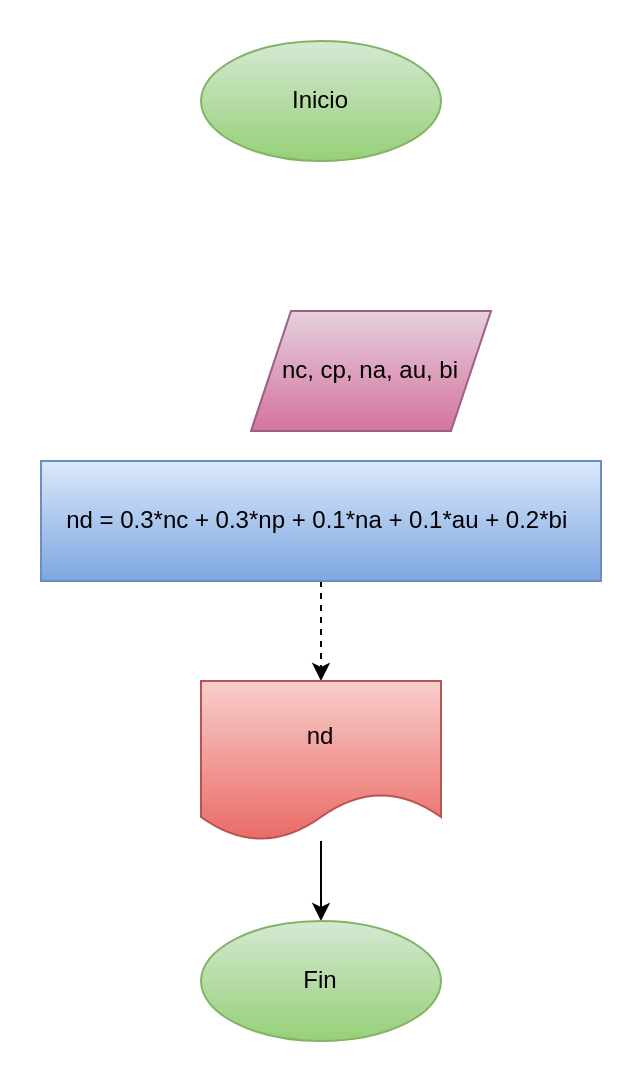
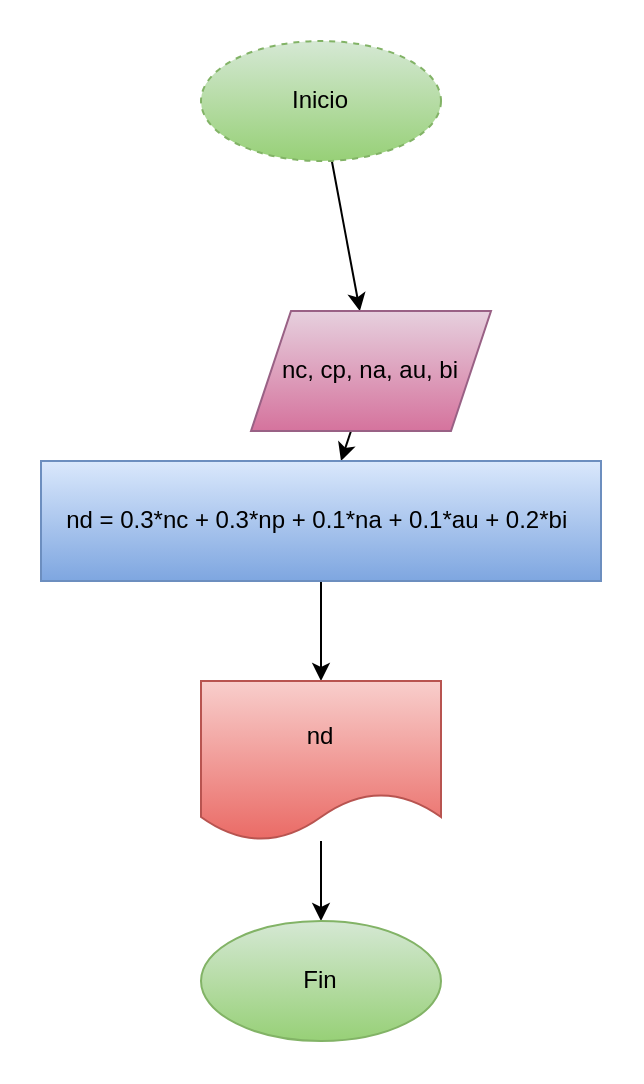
node "Inicio": style solid -> dashed
edge "Inicio" -> "nc, cp, na, au, bi": added
edge "nc, cp, na, au, bi" -> "nd = 0.3*nc + 0.3*np + 0.1*na + 0.1*au + 0.2*bi": added
edge "nd = 0.3*nc + 0.3*np + 0.1*na + 0.1*au + 0.2*bi" -> "nd": style dashed -> solid
